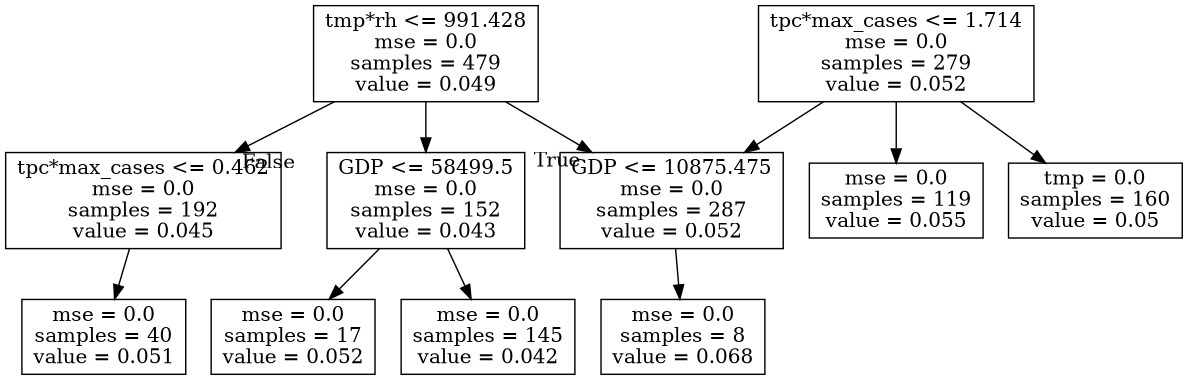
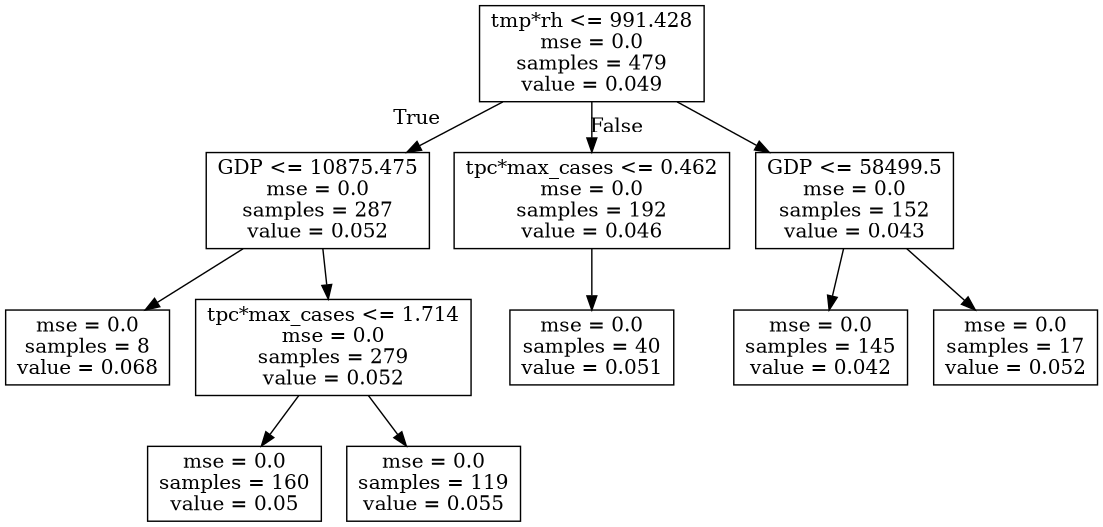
edge "tpc*max_cases <= 1.714 mse = 0.0 samples = 279 value = 0.052" -> "GDP <= 10875.475 mse = 0.0 samples = 287 value = 0.052": reversed
node "tpc*max_cases <= 0.462 mse = 0.0 samples = 192 value = 0.045": label "tpc*max_cases <= 0.462 mse = 0.0 samples = 192 value = 0.045" -> "tpc*max_cases <= 0.462 mse = 0.0 samples = 192 value = 0.046"
node "tmp = 0.0 samples = 160 value = 0.05": label "tmp = 0.0 samples = 160 value = 0.05" -> "mse = 0.0 samples = 160 value = 0.05"
